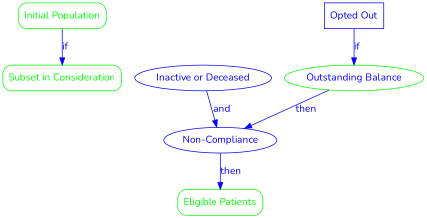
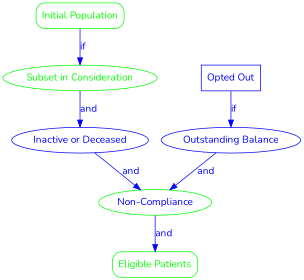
node "Subset in Consideration": shape box -> ellipse
node "Outstanding Balance": color green -> blue
edge "Subset in Consideration" -> "Inactive or Deceased": added, label "and"
edge "Outstanding Balance" -> "Non-Compliance": label "then" -> "and"
node "Non-Compliance": color blue -> green
edge "Non-Compliance" -> "Eligible Patients": label "then" -> "and"
